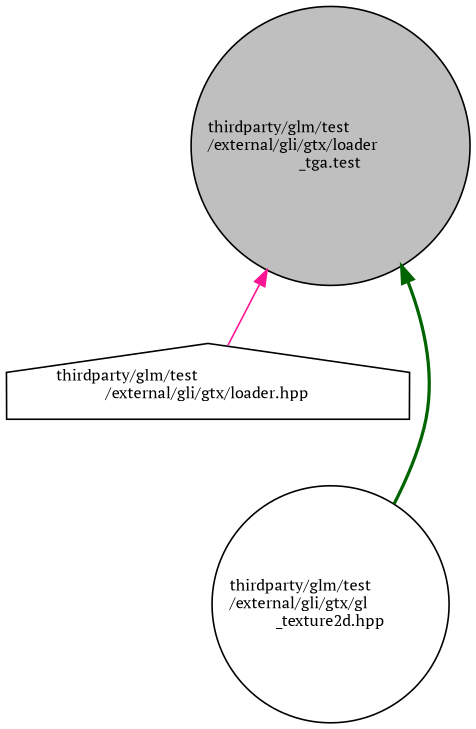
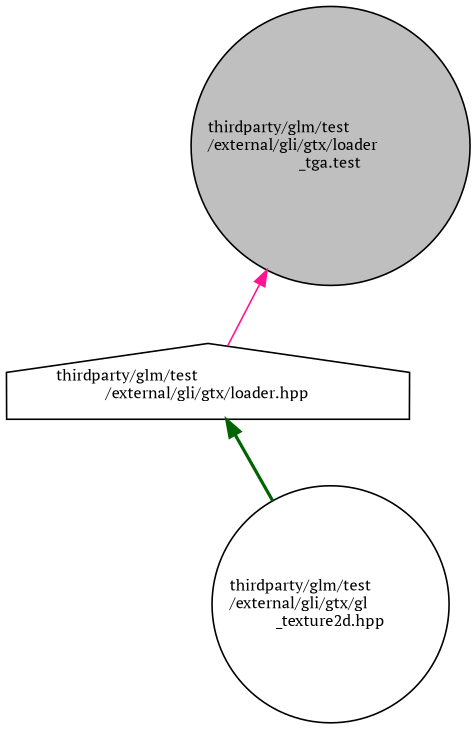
edge "thirdparty/glm/test /external/gli/gtx/gl _texture2d.hpp" -> "thirdparty/glm/test /external/gli/gtx/loader _tga.test": now "thirdparty/glm/test /external/gli/gtx/gl _texture2d.hpp" -> "thirdparty/glm/test /external/gli/gtx/loader.hpp"
